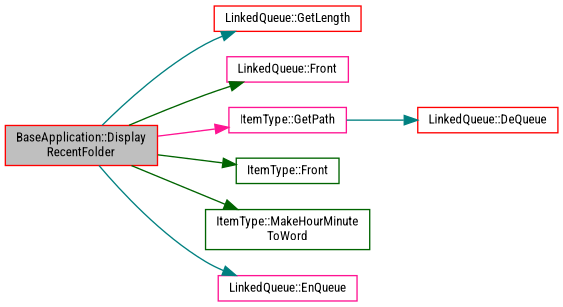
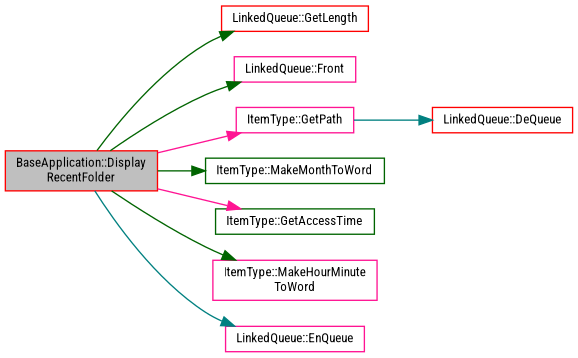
edge "BaseApplication::Display RecentFolder" -> "LinkedQueue::GetLength": color teal -> darkgreen
node "ItemType::Front": label "ItemType::Front" -> "ItemType::MakeMonthToWord"
node "ItemType::GetAccessTime": added
node "ItemType::MakeHourMinute ToWord": color darkgreen -> deeppink
